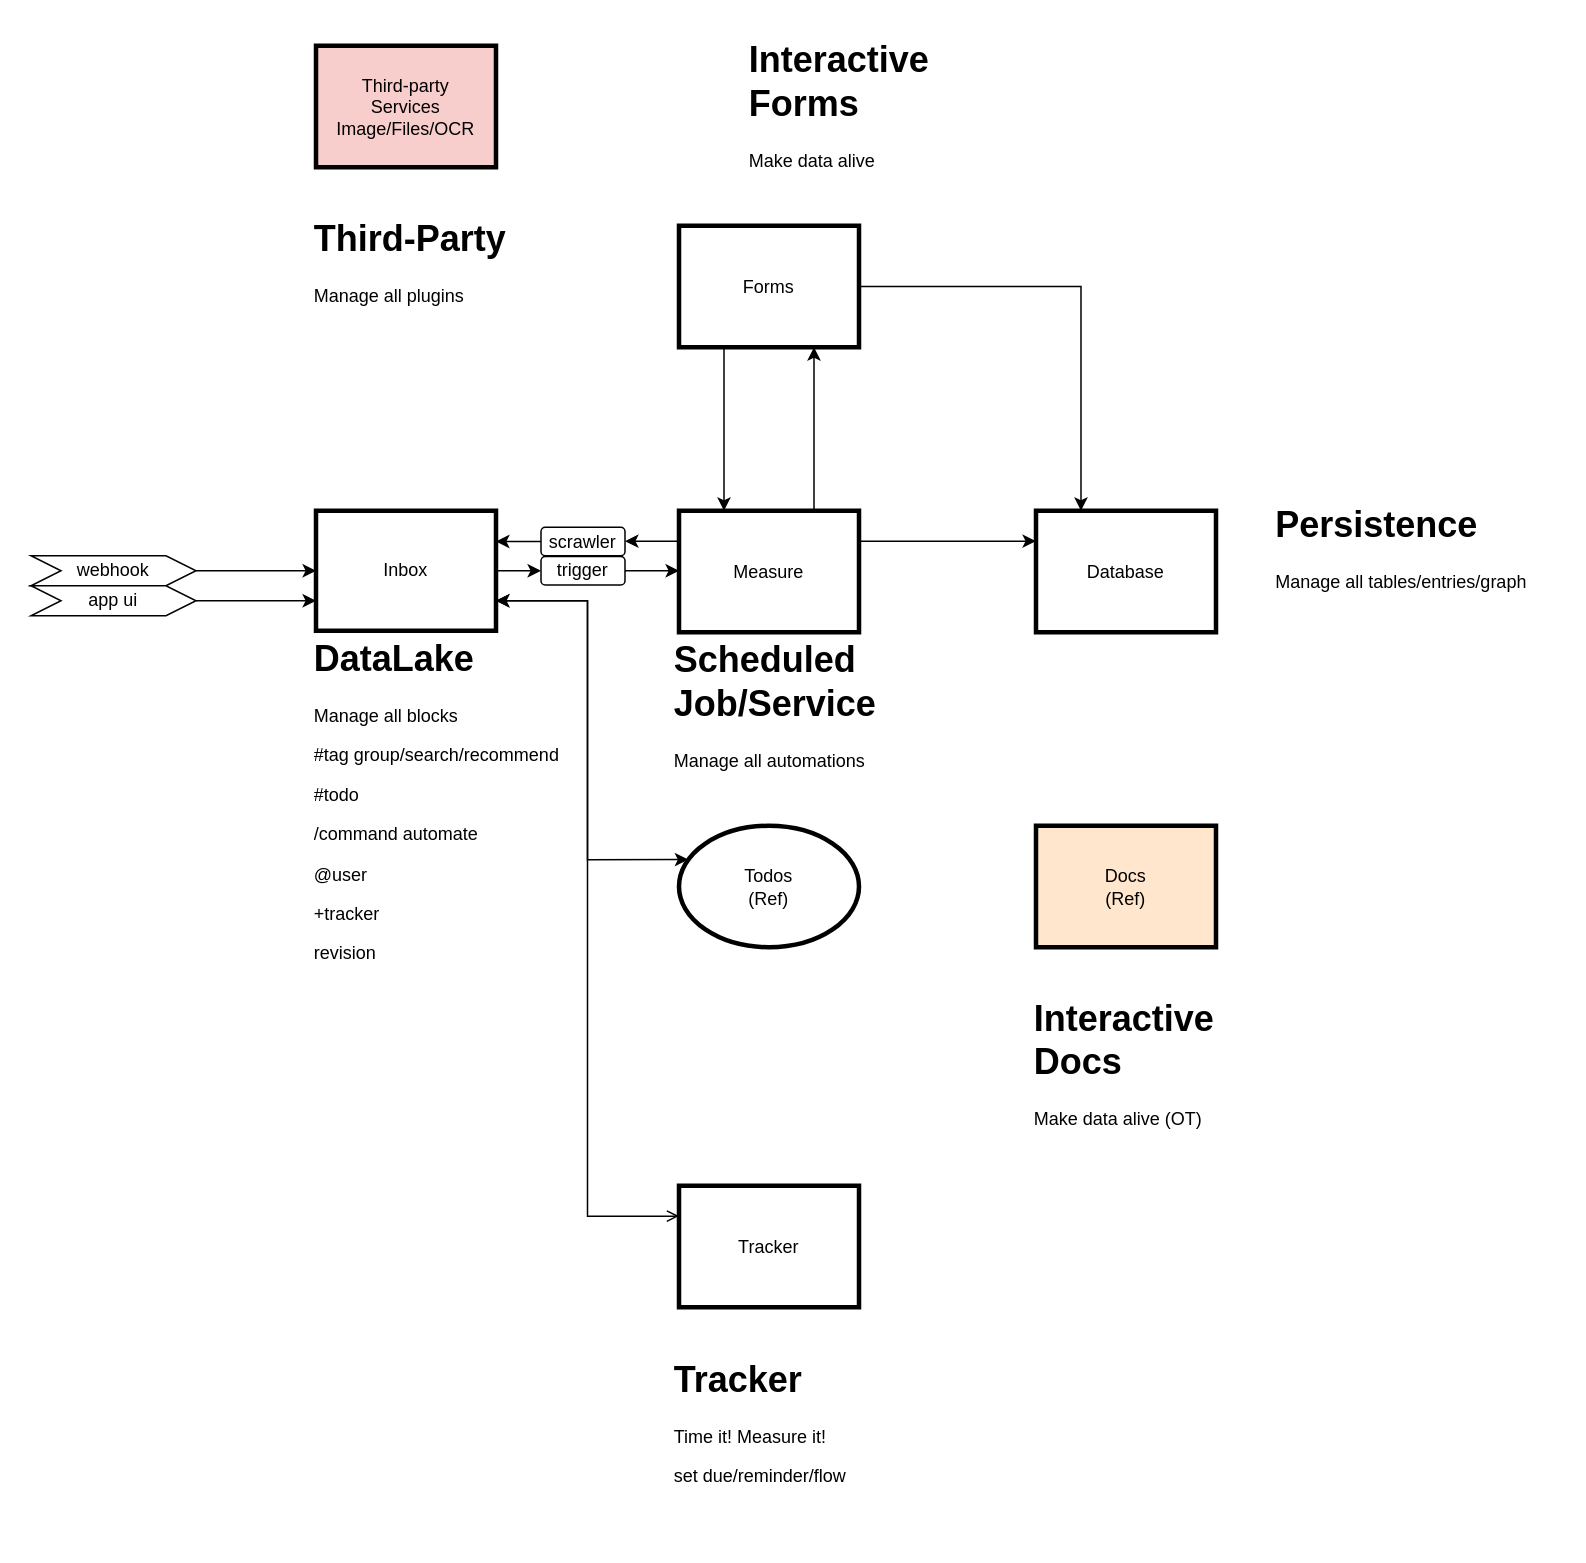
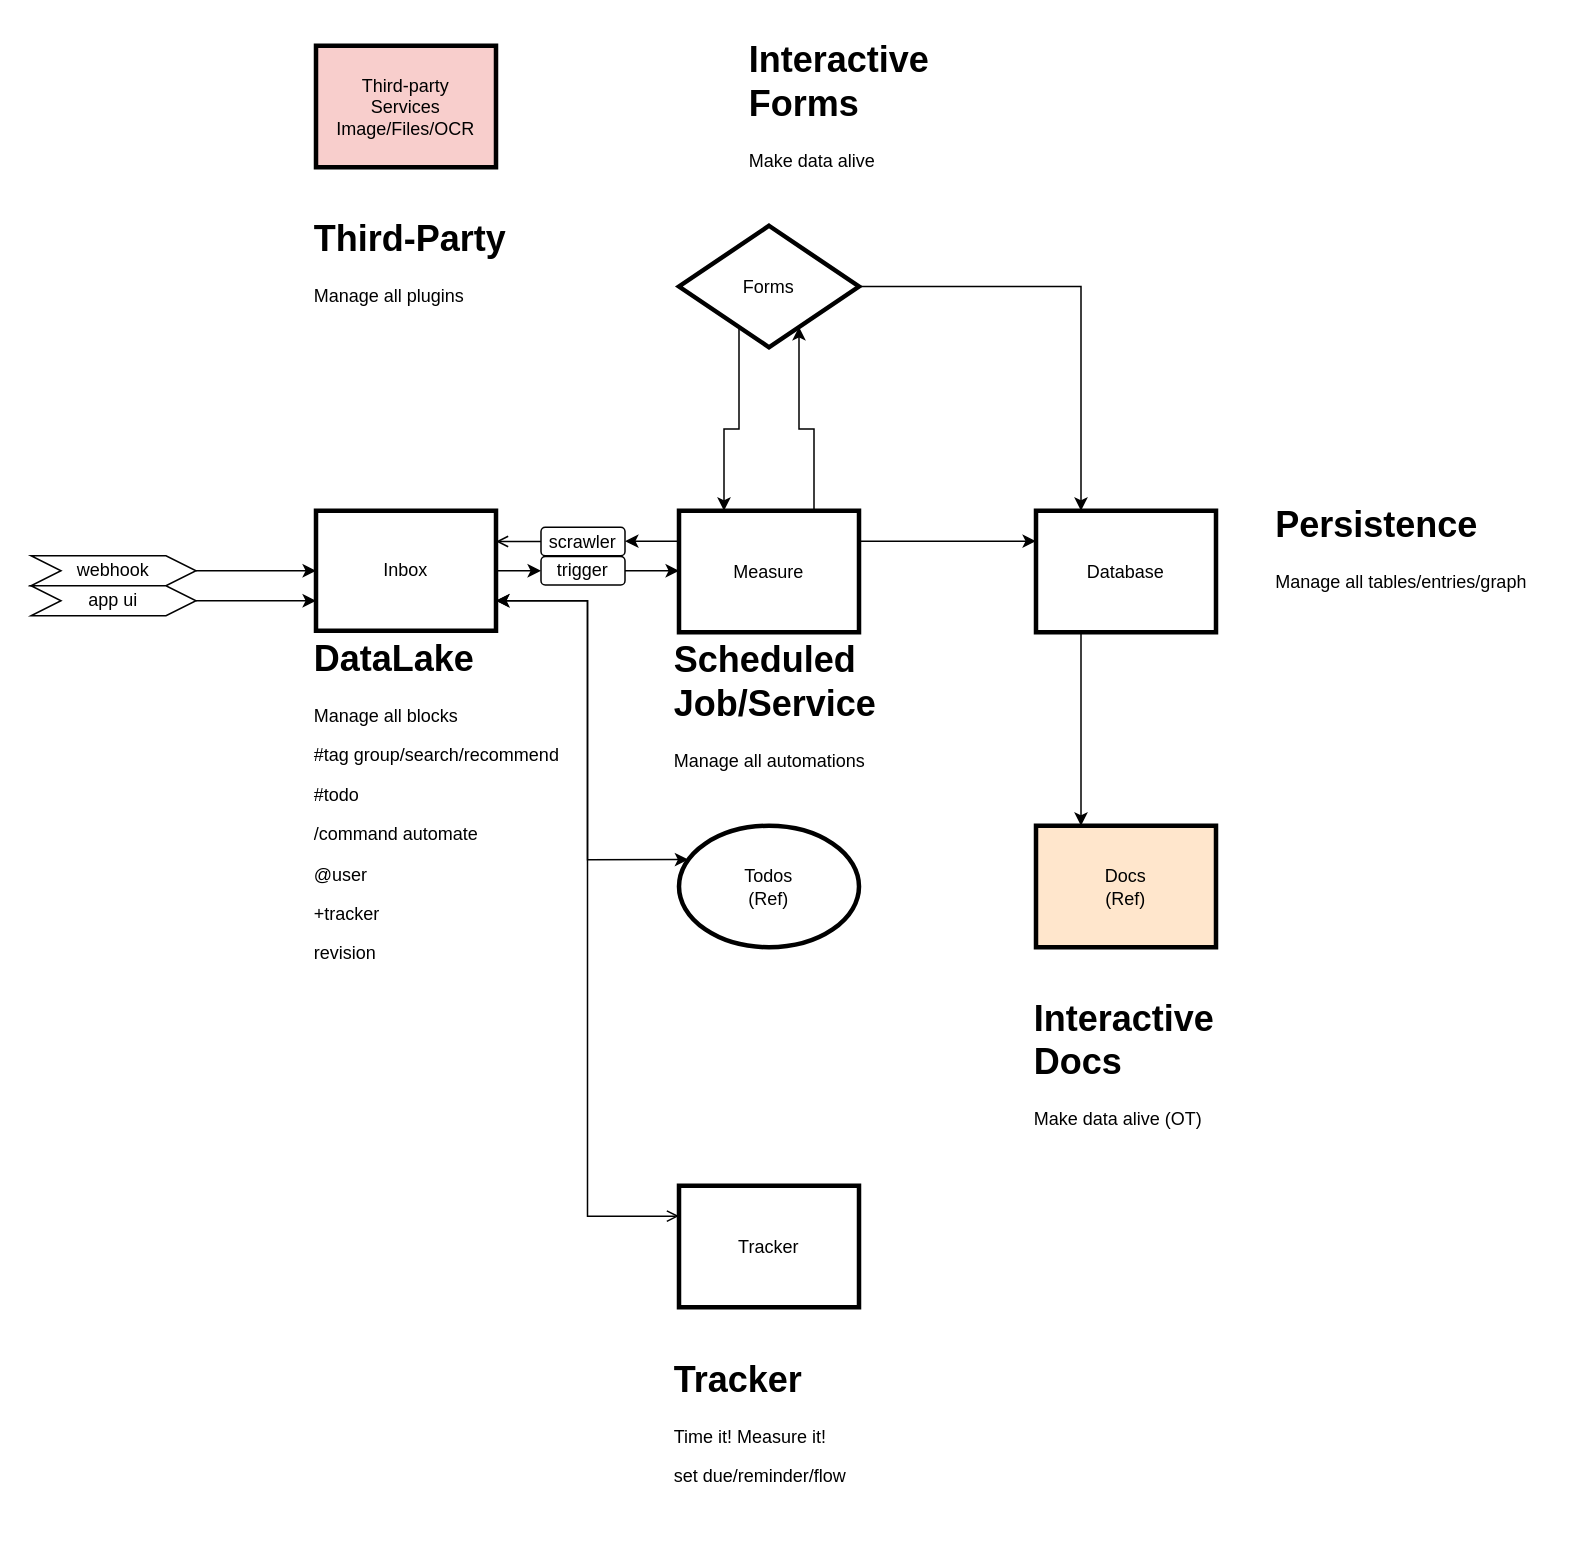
node "Forms": shape rectangle -> diamond
edge "scrawler" -> "Inbox": arrowhead classic -> open
edge "Database" -> "Docs (Ref)": added
